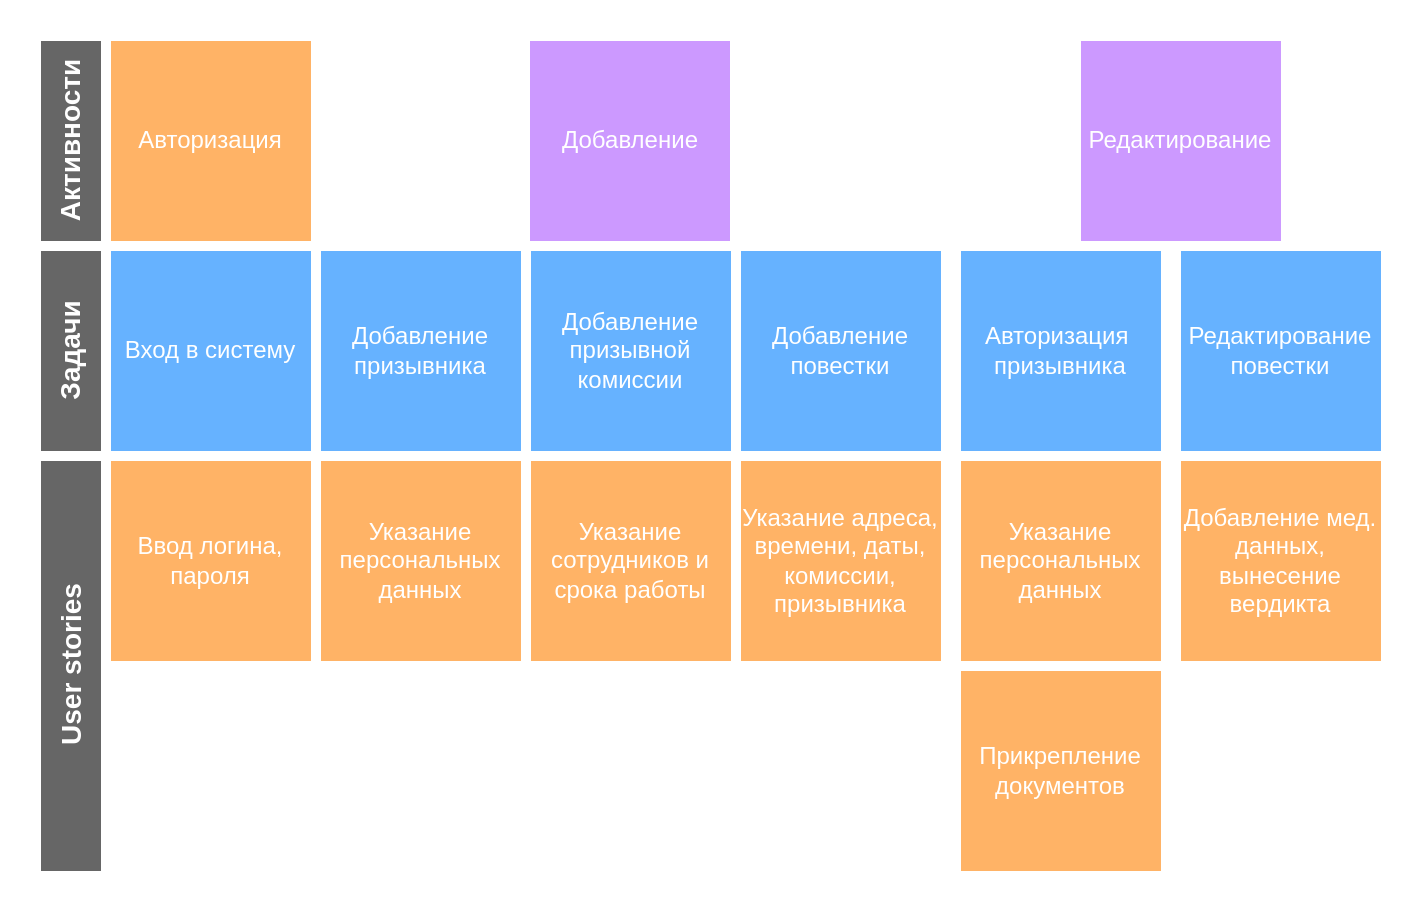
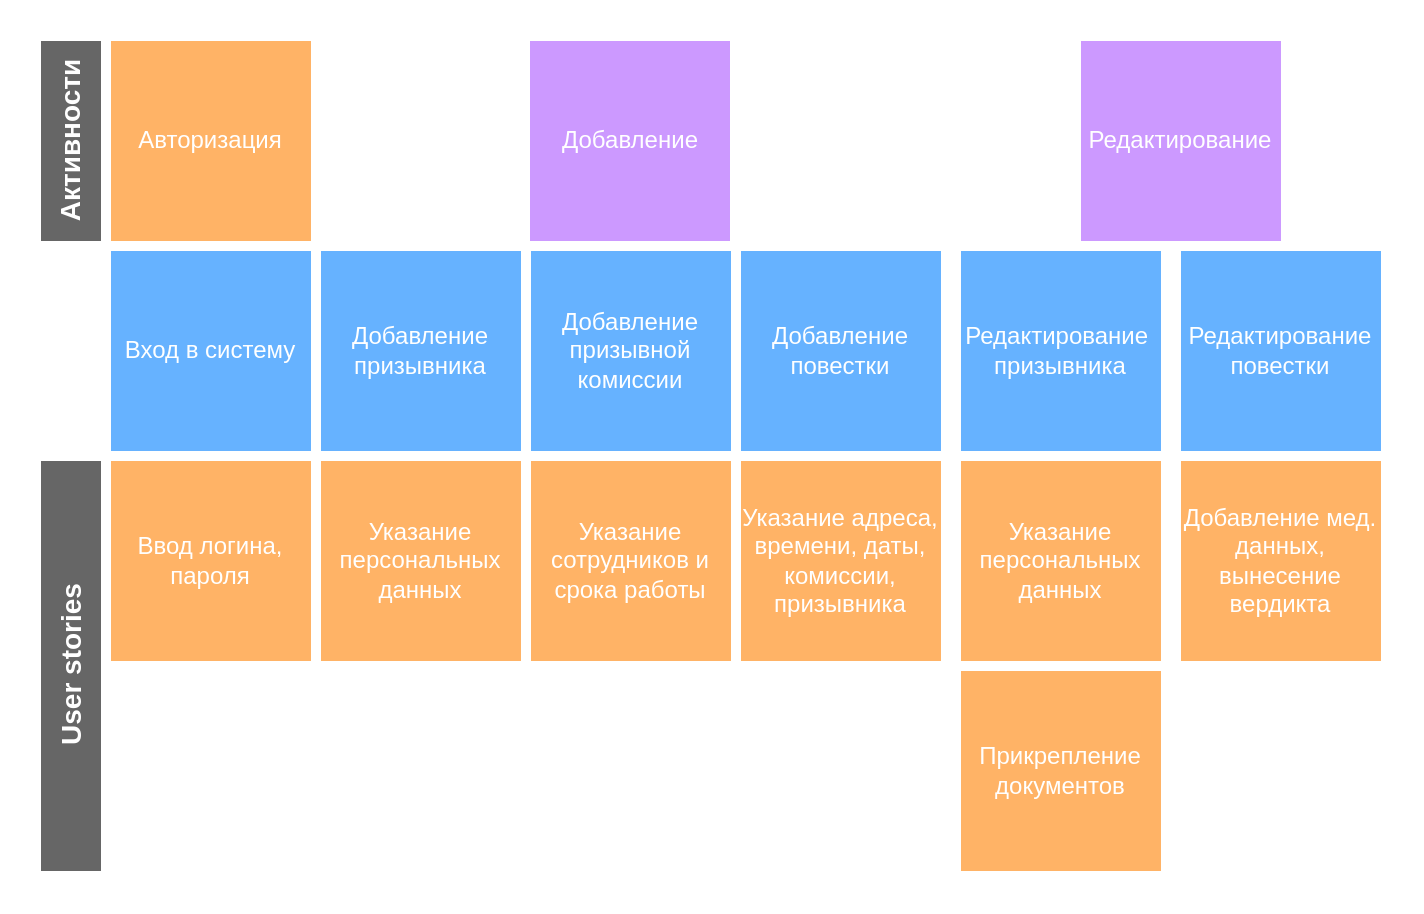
node "Задачи": removed
node "Авторизация призывника": label "Авторизация призывника" -> "Редактирование призывника"
